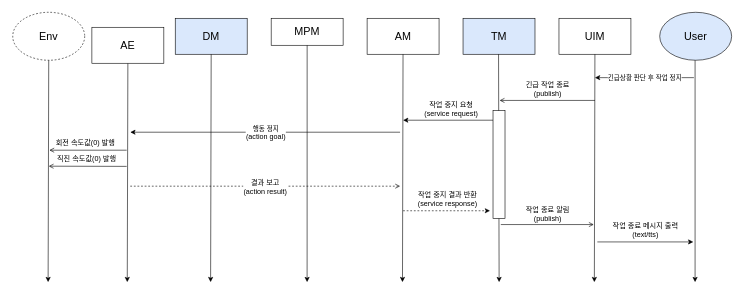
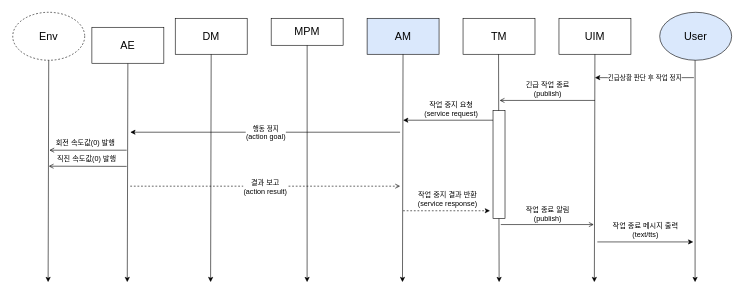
node "DM": fillcolor #dae8fc -> #ffffff
node "AM": fillcolor #ffffff -> #dae8fc
node "TM": fillcolor #dae8fc -> #ffffff
